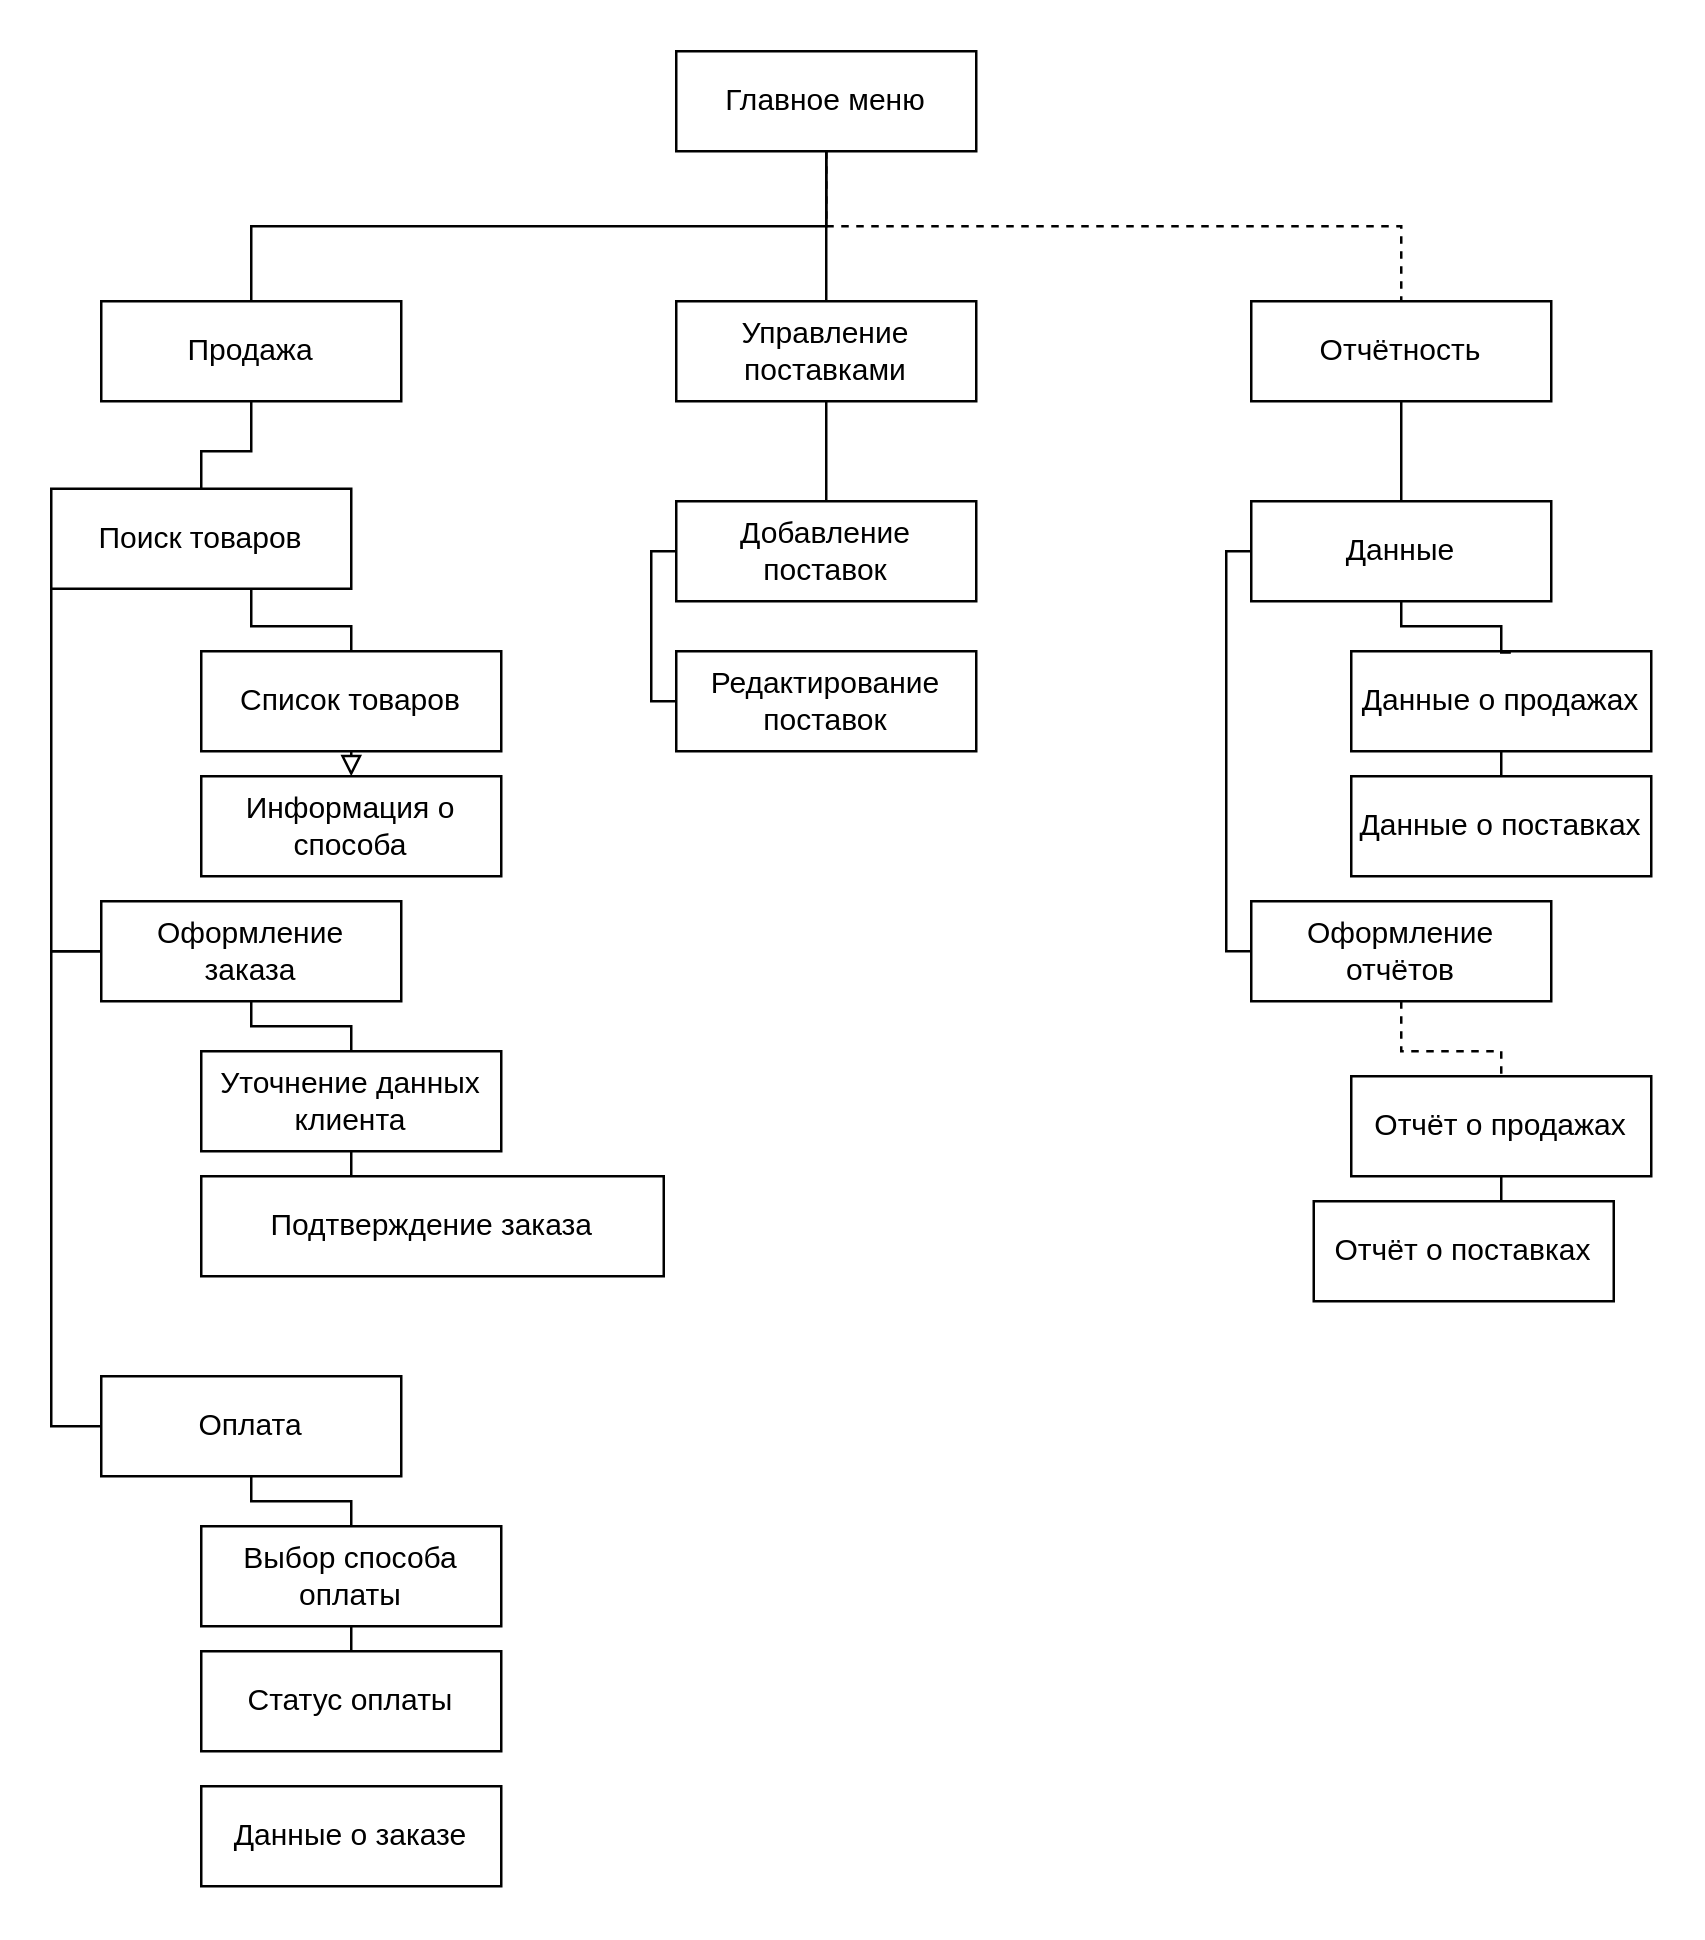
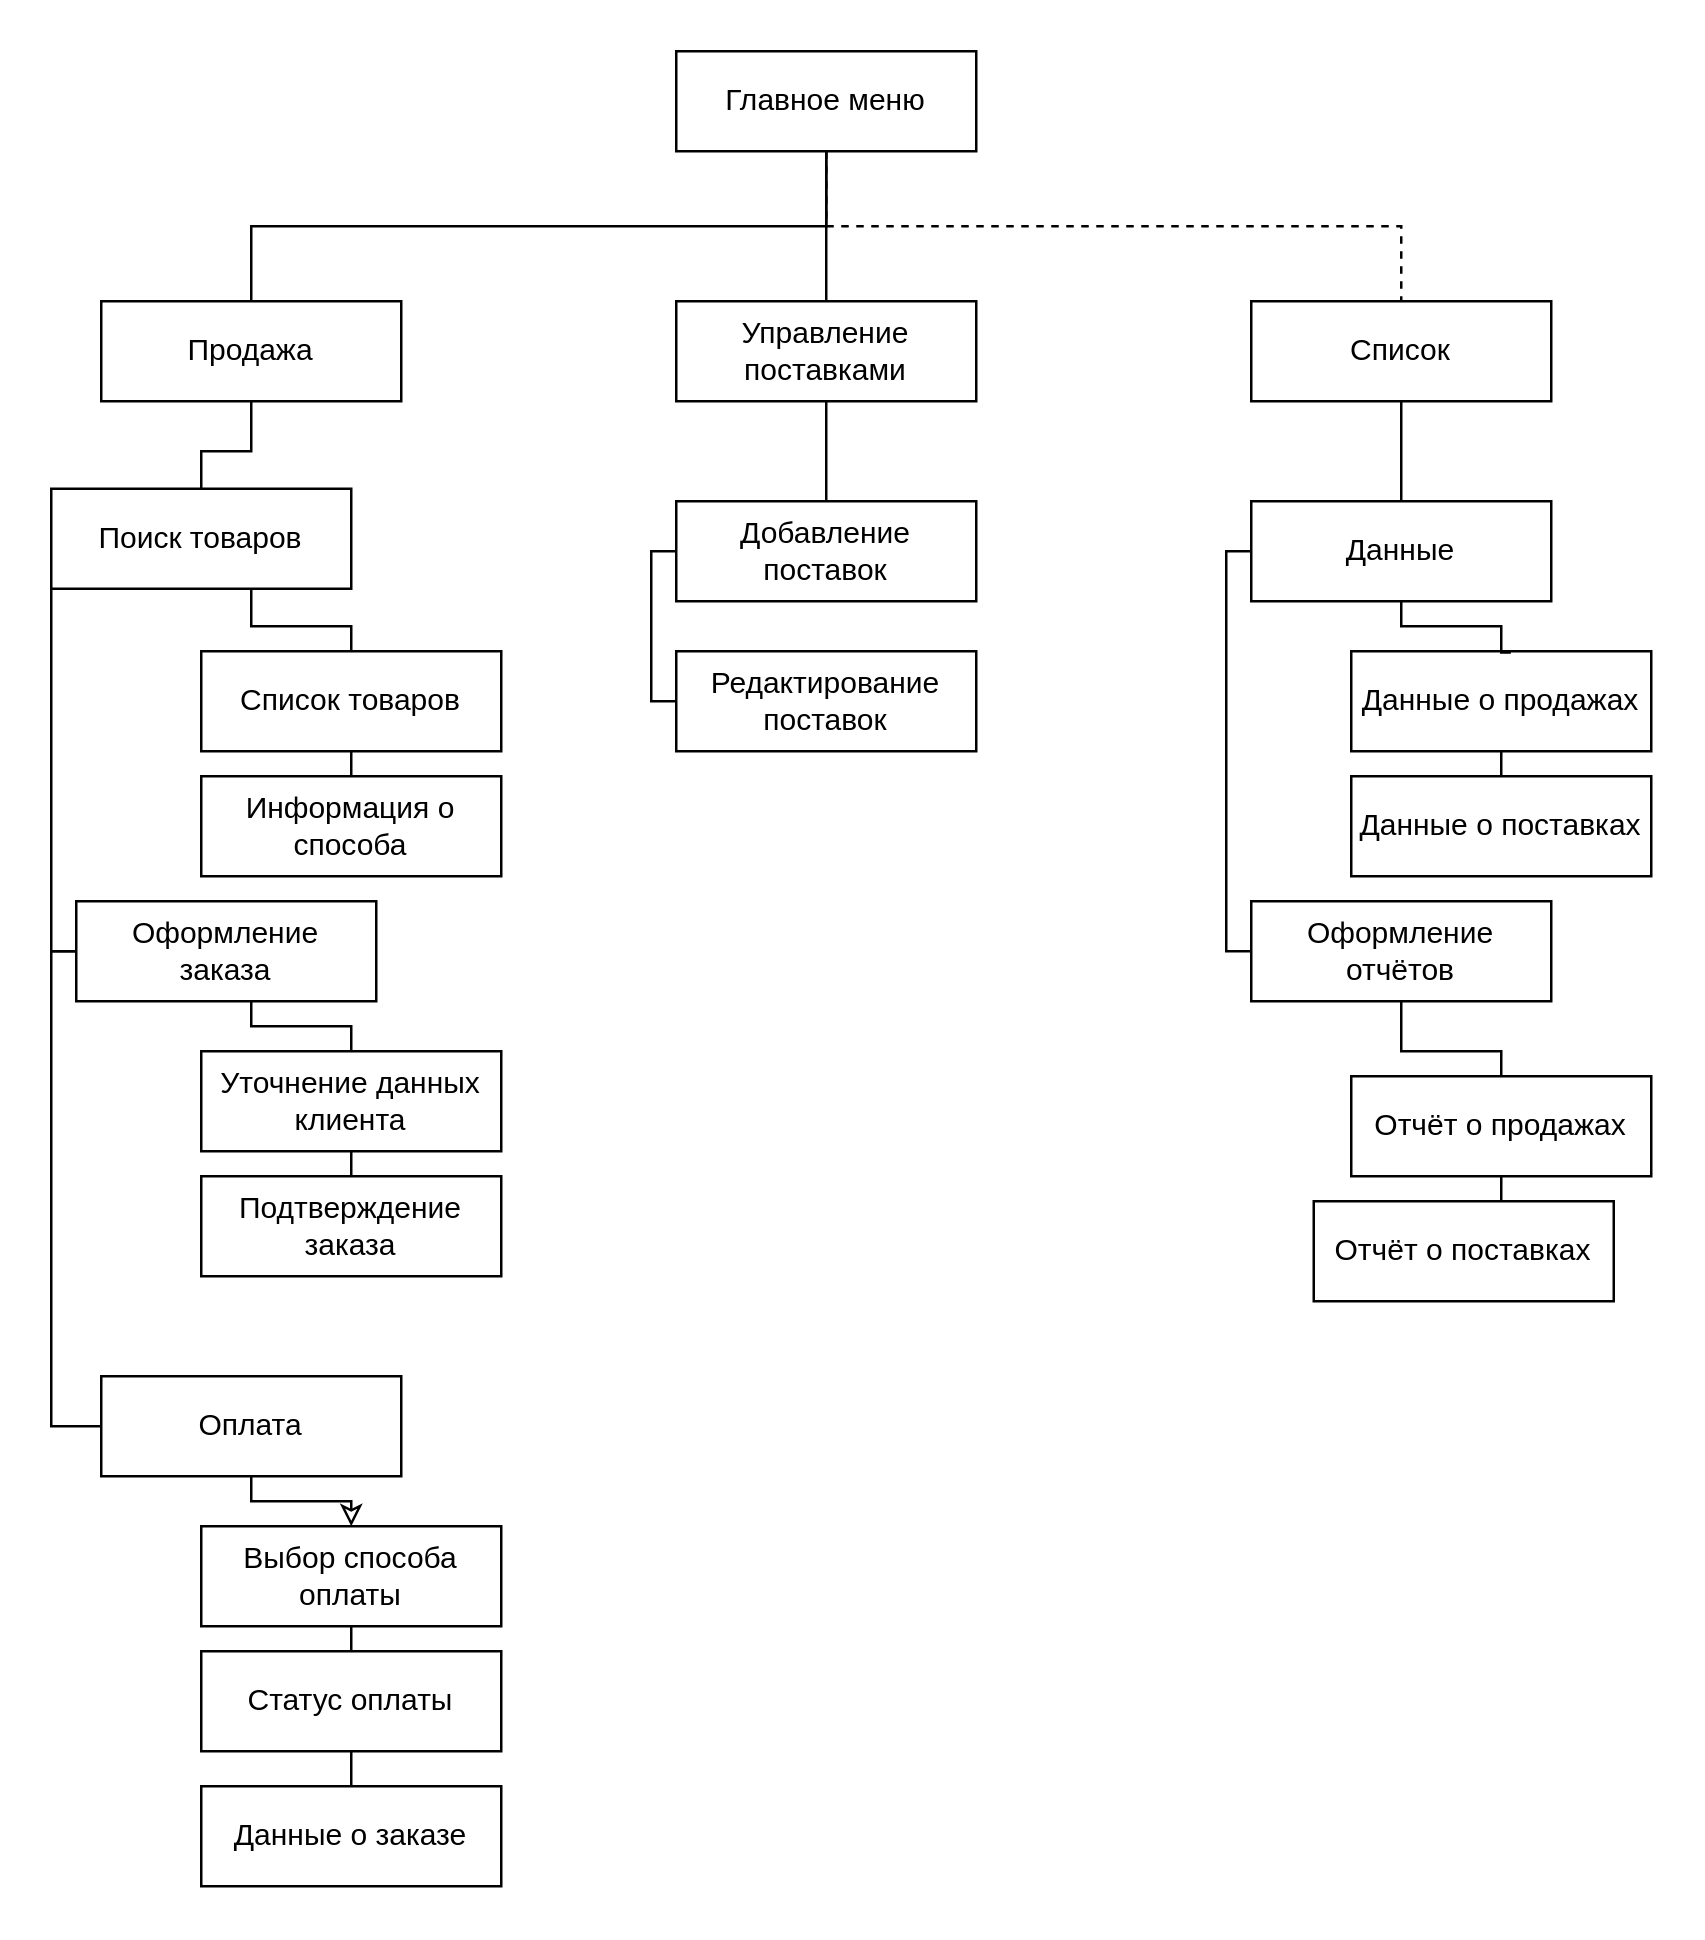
node "Отчётность": label "Отчётность" -> "Список"
edge "Список товаров" -> "Информация о способа": arrowhead block -> none
node "Оформление заказа": moved (251, 951) -> (226, 951)
edge "Оформление отчётов" -- "Отчёт о продажах": style dashed -> solid
node "Подтверждение заказа": size 463x100 -> 300x100
edge "Оплата" -- "Выбор способа оплаты": arrowhead none -> classic
edge "Статус оплаты" -- "Данные о заказе": added
